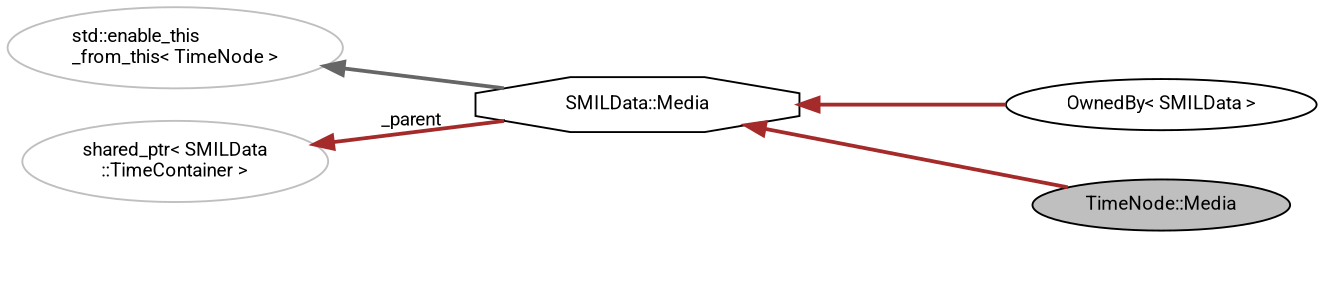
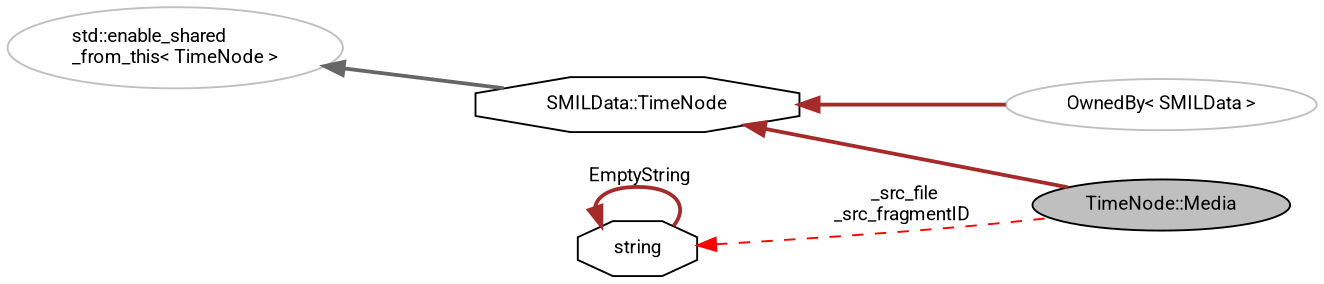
node "std::enable_this _from_this< TimeNode >": label "std::enable_this _from_this< TimeNode >" -> "std::enable_shared _from_this< TimeNode >"
node "SMILData::Media": label "SMILData::Media" -> "SMILData::TimeNode"
node "OwnedBy< SMILData >": color black -> grey75
node "shared_ptr< SMILData ::TimeContainer >": removed
node "string": added
